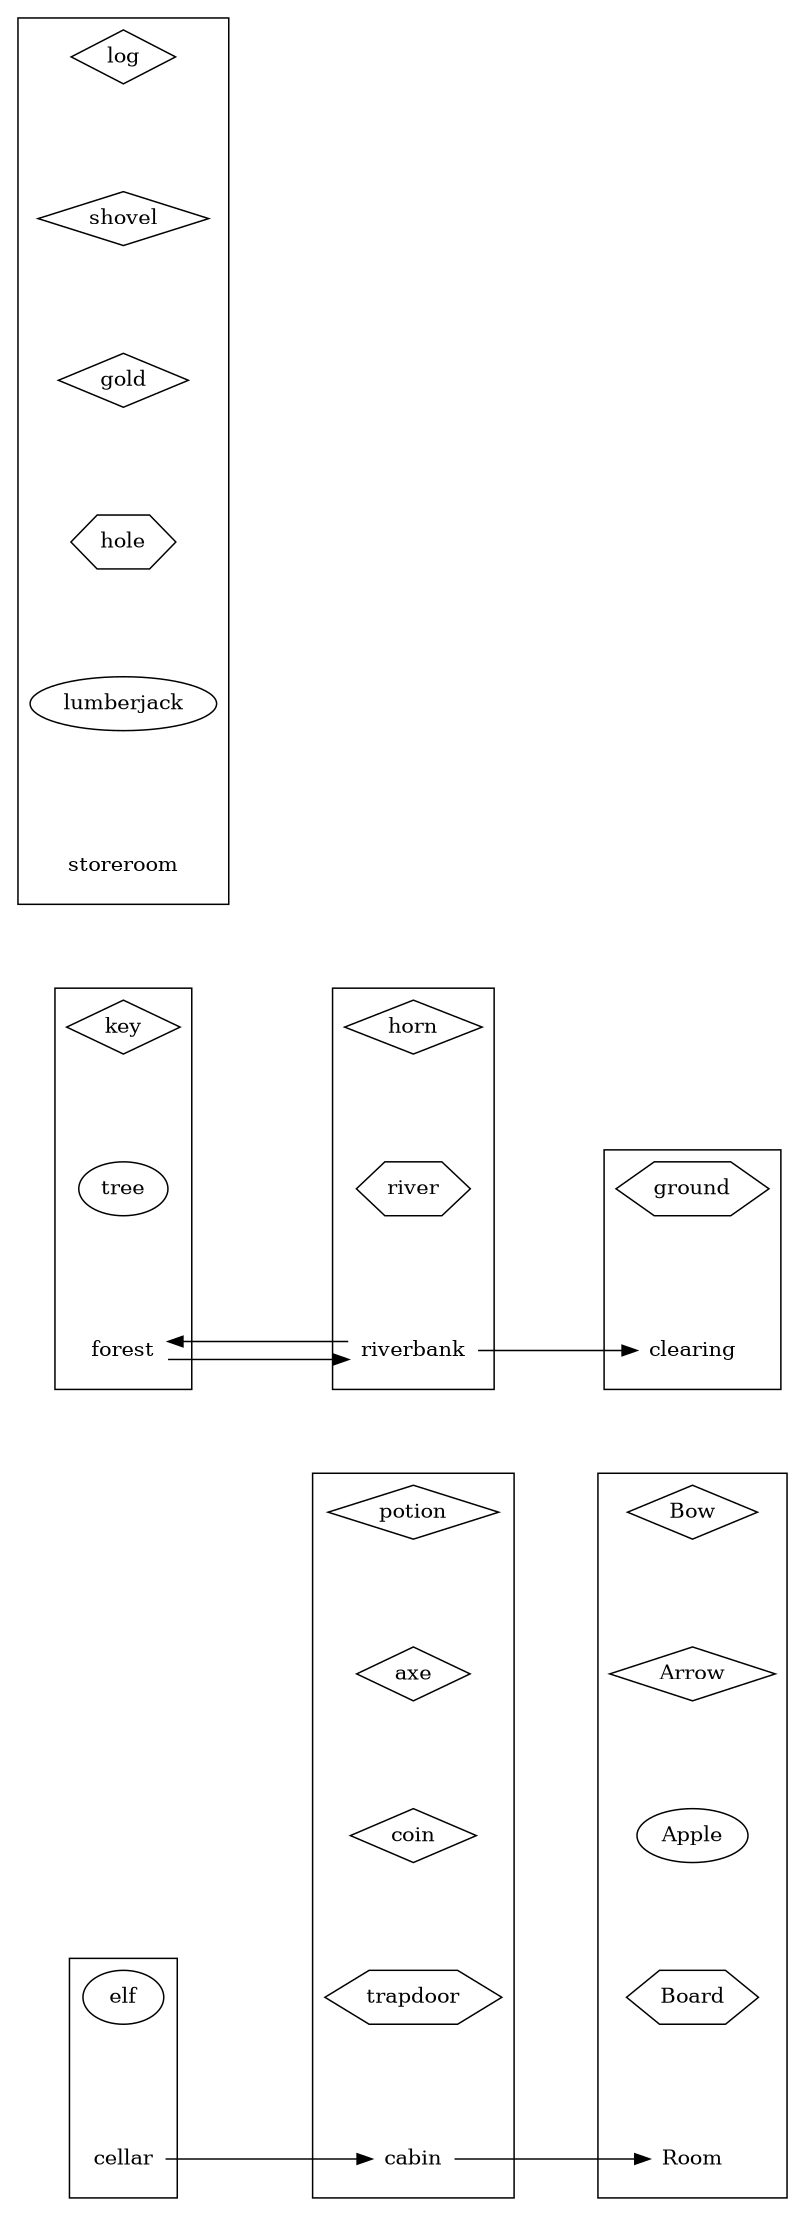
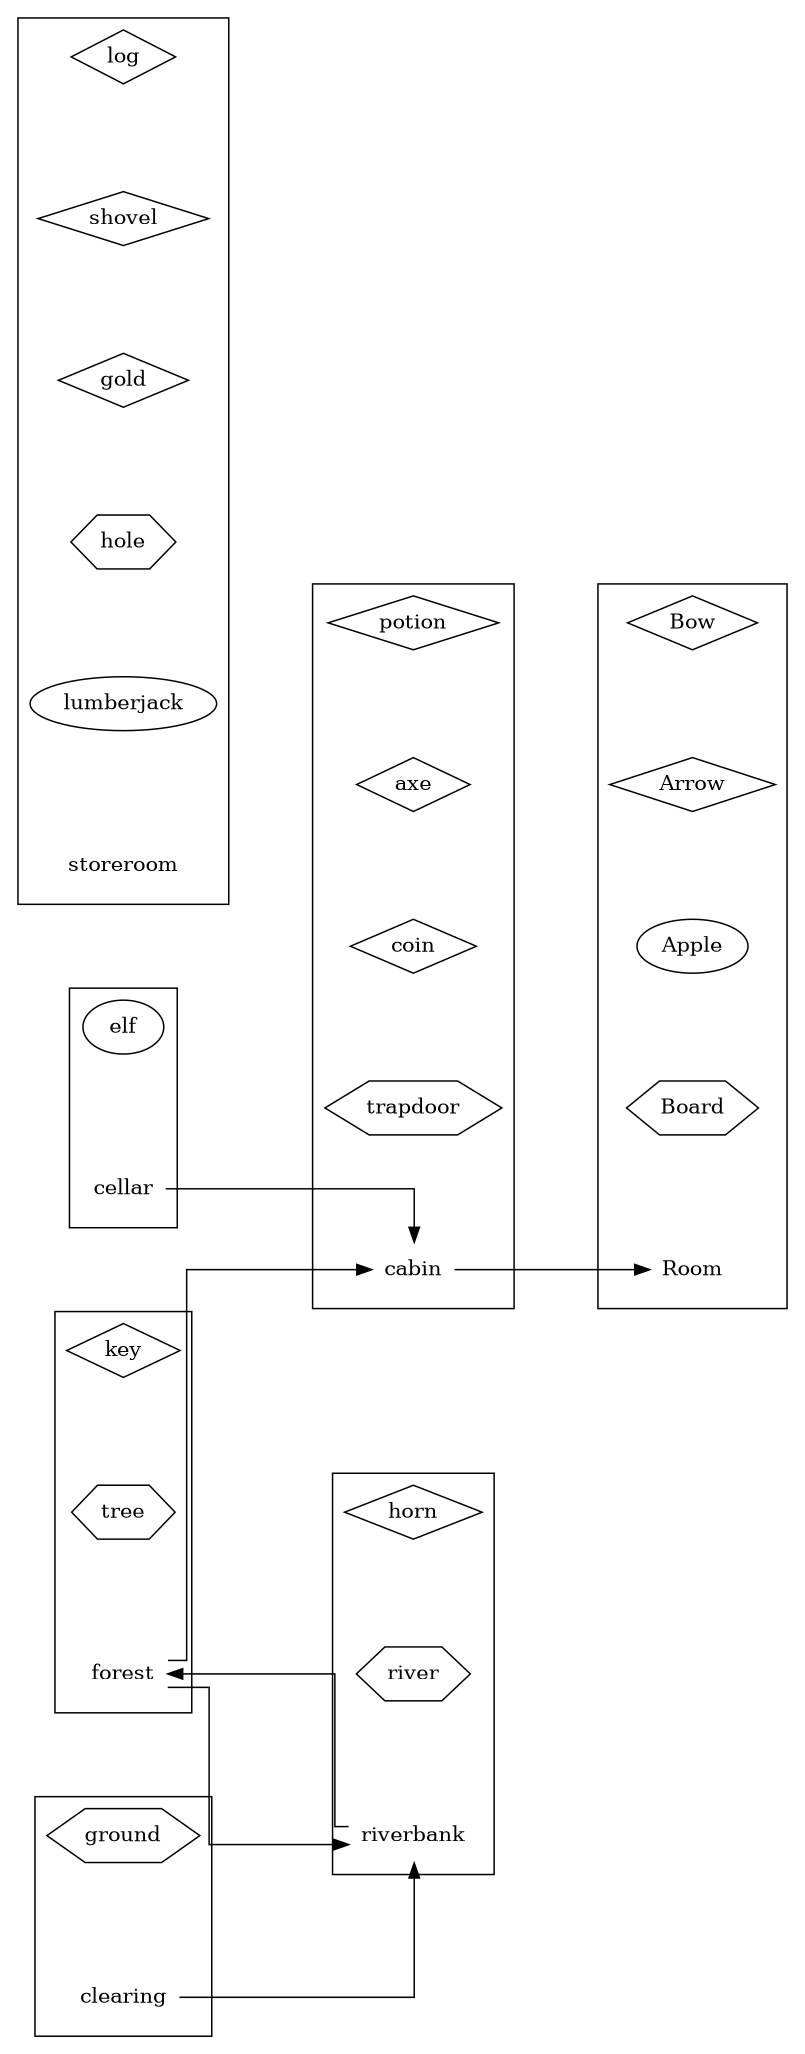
node "tree": shape ellipse -> hexagon
edge "forest" -> "cabin": added
edge "riverbank" -> "clearing": reversed
